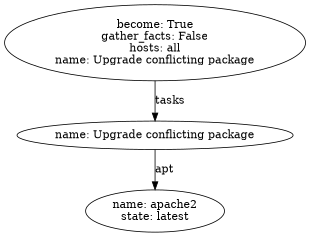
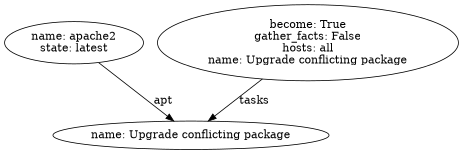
edge "name: Upgrade conflicting package" -> "name: apache2 state: latest": reversed
